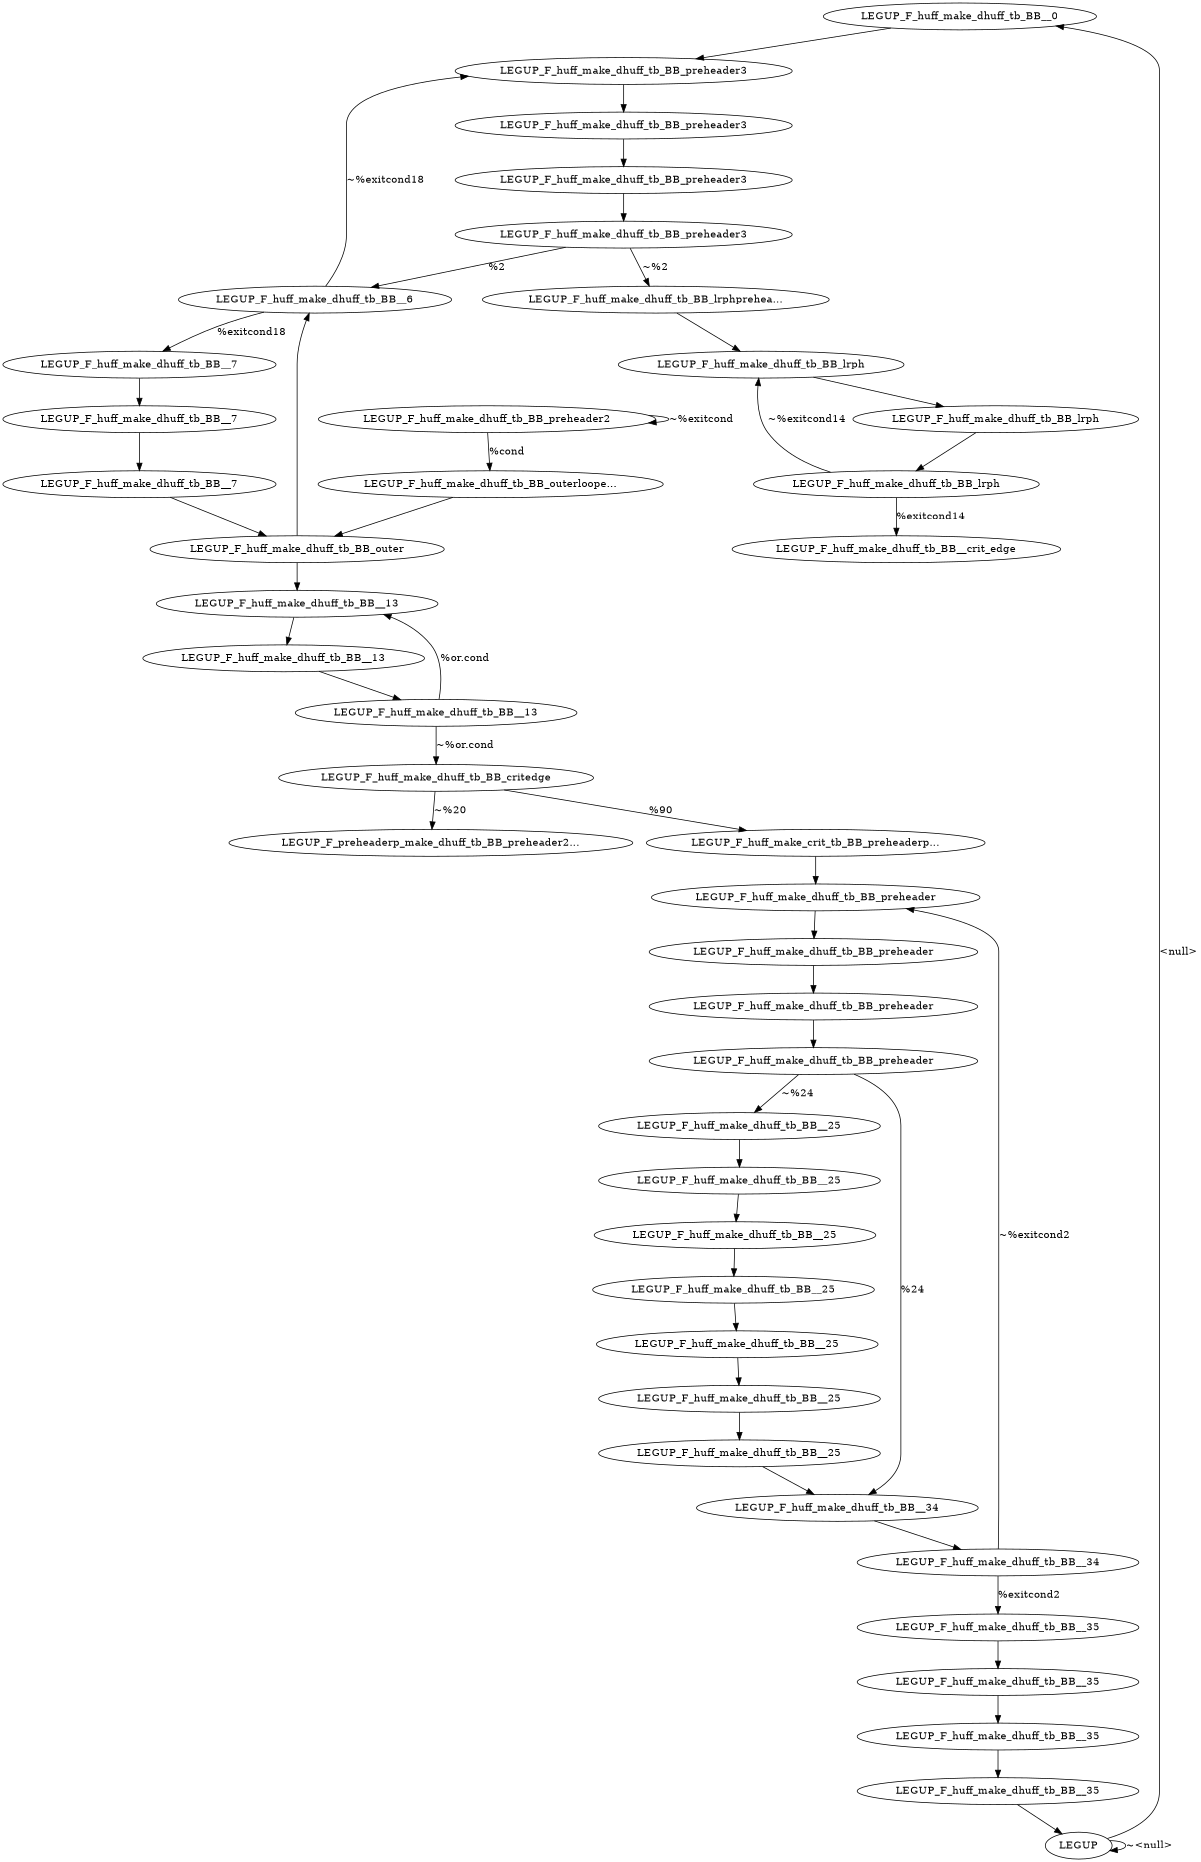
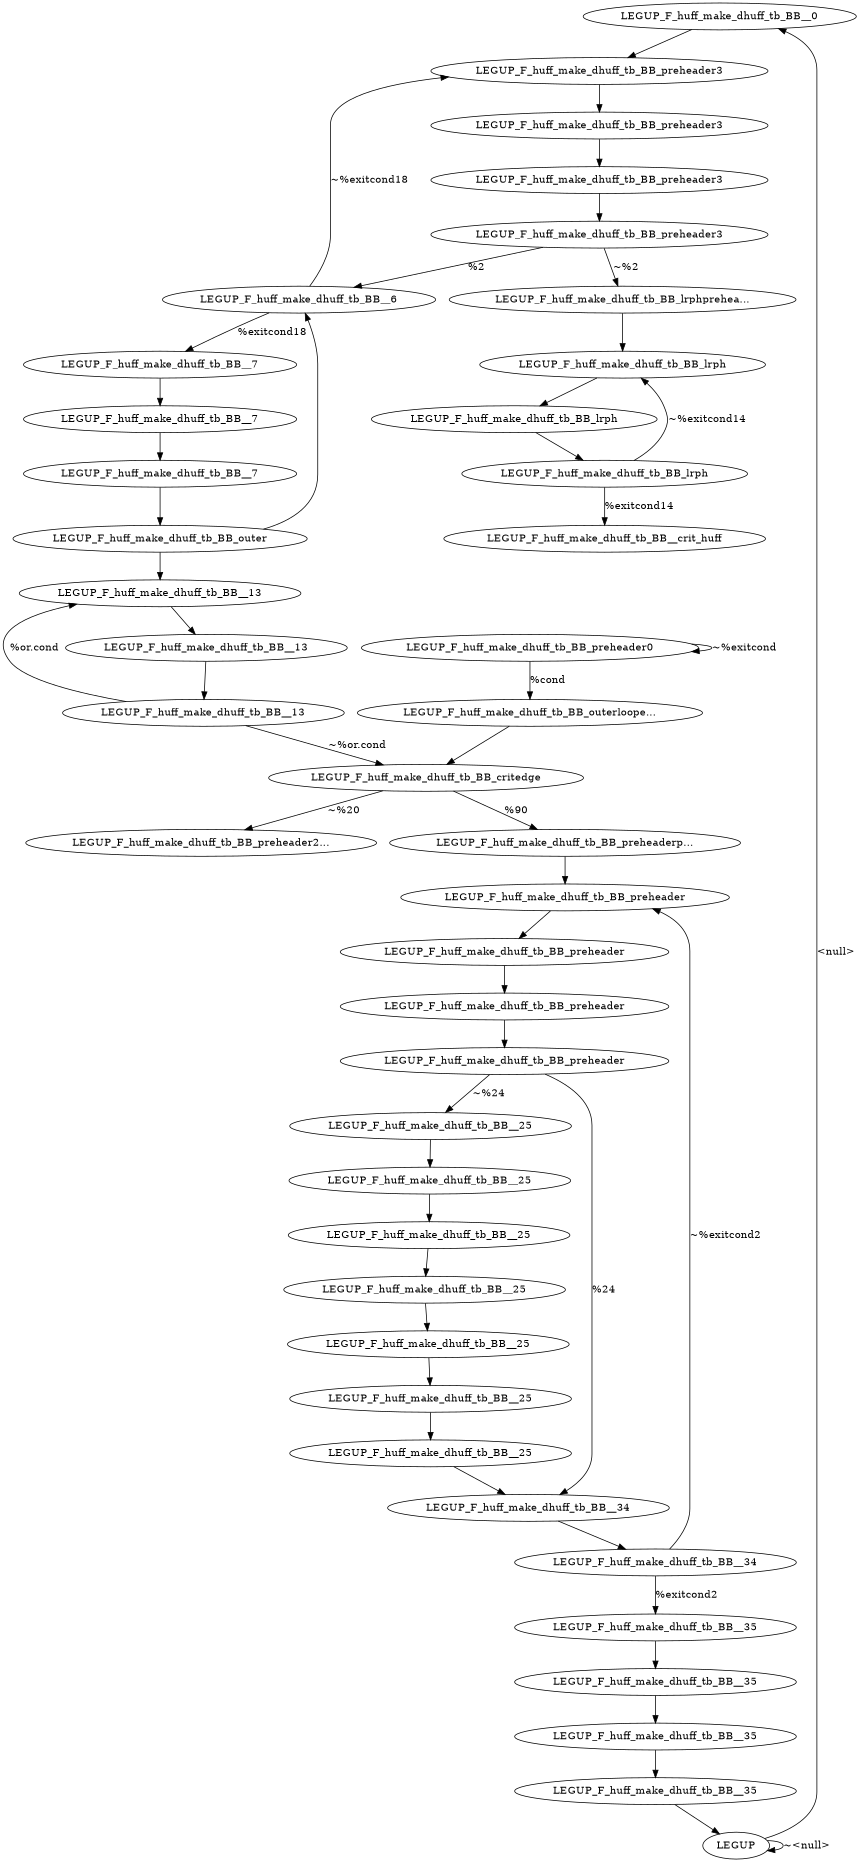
node "LEGUP_F_huff_make_dhuff_tb_BB_preheader2": label "LEGUP_F_huff_make_dhuff_tb_BB_preheader2" -> "LEGUP_F_huff_make_dhuff_tb_BB_preheader0"
edge "LEGUP_F_huff_make_dhuff_tb_BB_outerloope..." -> "LEGUP_F_huff_make_dhuff_tb_BB_outer": now "LEGUP_F_huff_make_dhuff_tb_BB_outerloope..." -> "LEGUP_F_huff_make_dhuff_tb_BB_critedge"
node "LEGUP_F_huff_make_dhuff_tb_BB__crit_edge": label "LEGUP_F_huff_make_dhuff_tb_BB__crit_edge" -> "LEGUP_F_huff_make_dhuff_tb_BB__crit_huff"
node "LEGUP_F_preheaderp_make_dhuff_tb_BB_preheader2...": label "LEGUP_F_preheaderp_make_dhuff_tb_BB_preheader2..." -> "LEGUP_F_huff_make_dhuff_tb_BB_preheader2..."
node "LEGUP_F_huff_make_crit_tb_BB_preheaderp...": label "LEGUP_F_huff_make_crit_tb_BB_preheaderp..." -> "LEGUP_F_huff_make_dhuff_tb_BB_preheaderp..."
